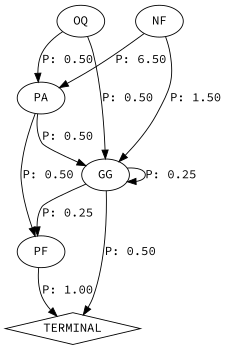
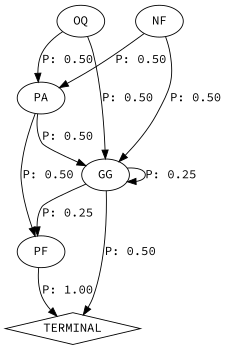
edge "NF" -> "PA": label "P: 6.50" -> "P: 0.50"
edge "NF" -> "GG": label "P: 1.50" -> "P: 0.50"
